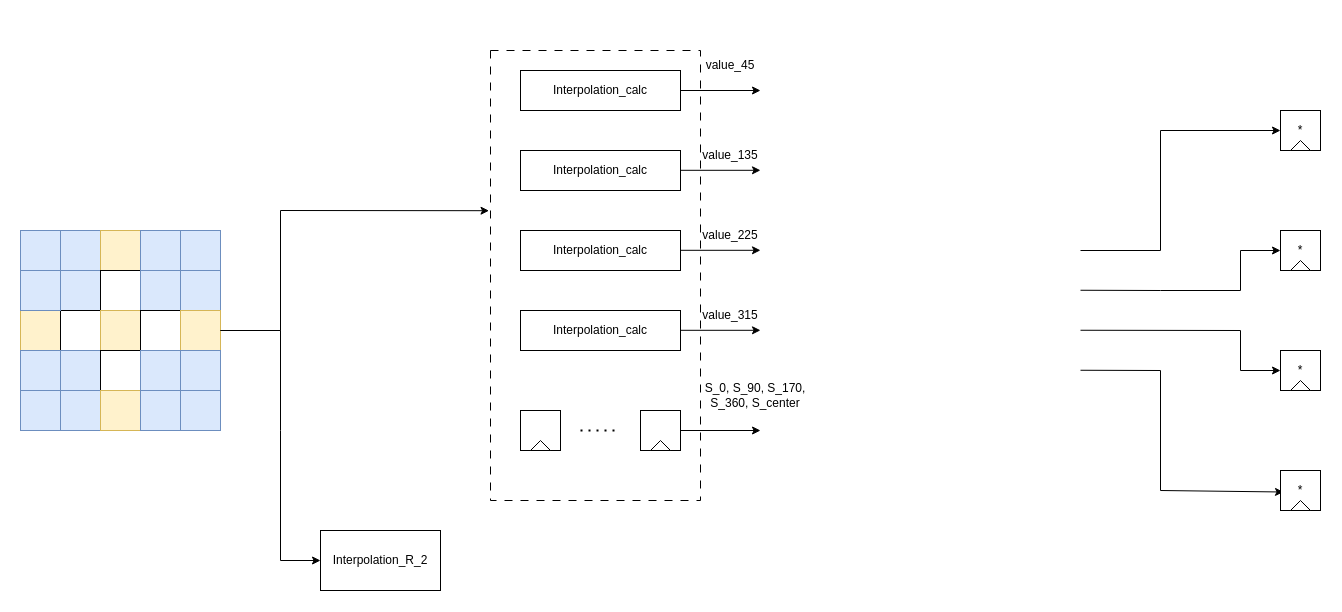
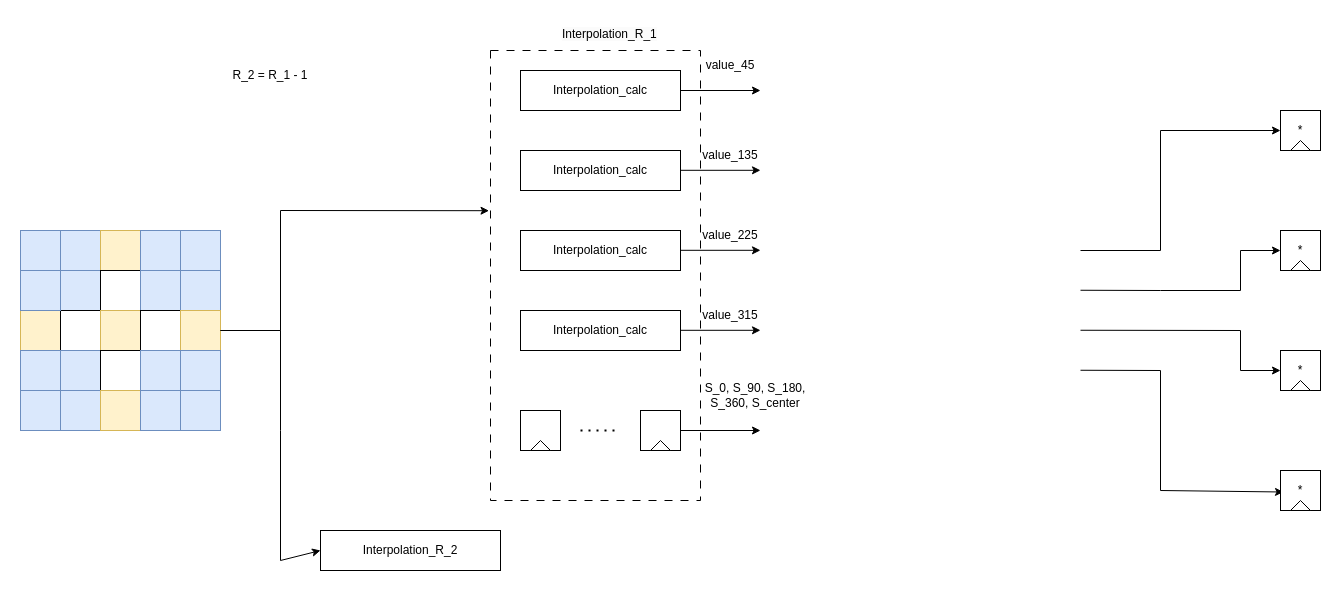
node "Interpolation_R_1": added
node "R_2 = R_1 - 1": added
node "S_0, S_90, S_170, S_360, S_center": label "S_0, S_90, S_170, S_360, S_center" -> "S_0, S_90, S_180, S_360, S_center"
node "Interpolation_R_2": size 120x60 -> 180x40
